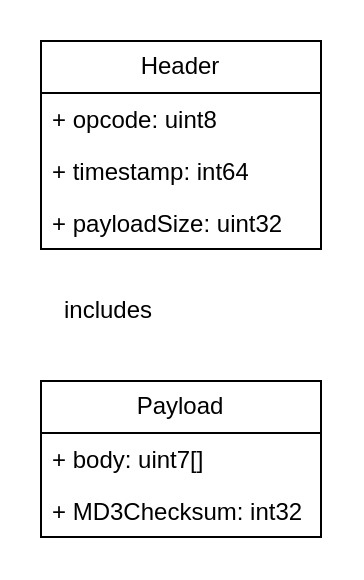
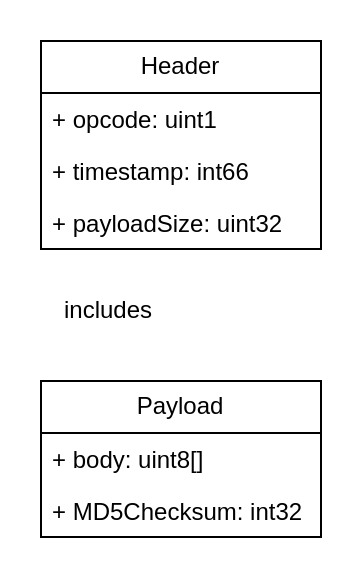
node "+ opcode: uint8": label "+ opcode: uint8" -> "+ opcode: uint1"
node "+ timestamp: int64": label "+ timestamp: int64" -> "+ timestamp: int66"
node "+ body: uint7[]": label "+ body: uint7[]" -> "+ body: uint8[]"
node "+ MD3Checksum: int32": label "+ MD3Checksum: int32" -> "+ MD5Checksum: int32"
